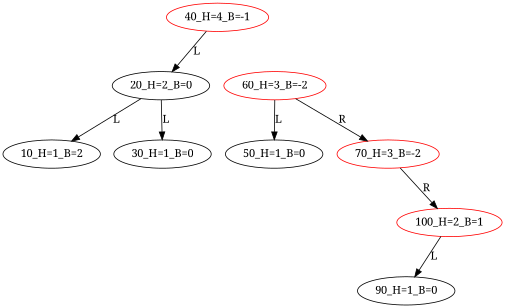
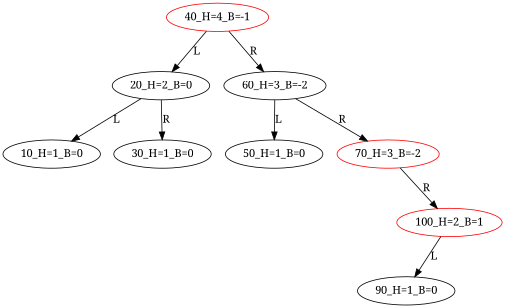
edge "40_H=4_B=-1" -> "60_H=3_B=-2": added, label "R"
node "60_H=3_B=-2": color red -> black
edge "20_H=2_B=0" -> "30_H=1_B=0": label "L" -> "R"
node "10_H=1_B=2": label "10_H=1_B=2" -> "10_H=1_B=0"
